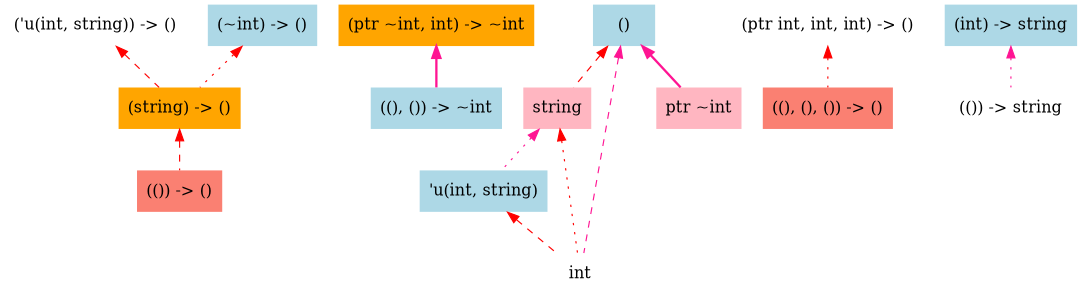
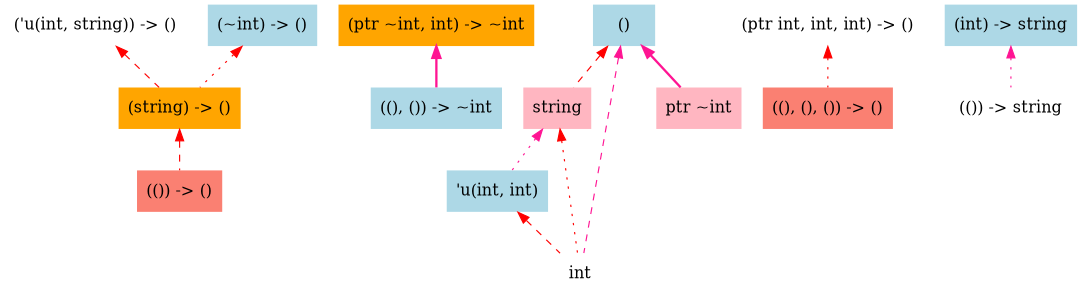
node "'u(int, string)": label "'u(int, string)" -> "'u(int, int)"
